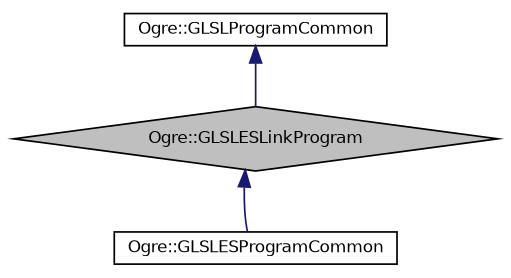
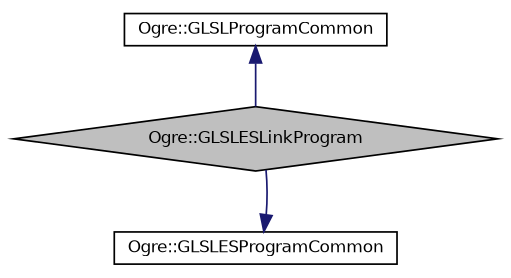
edge "Ogre::GLSLESProgramCommon" -> "Ogre::GLSLESLinkProgram": reversed
